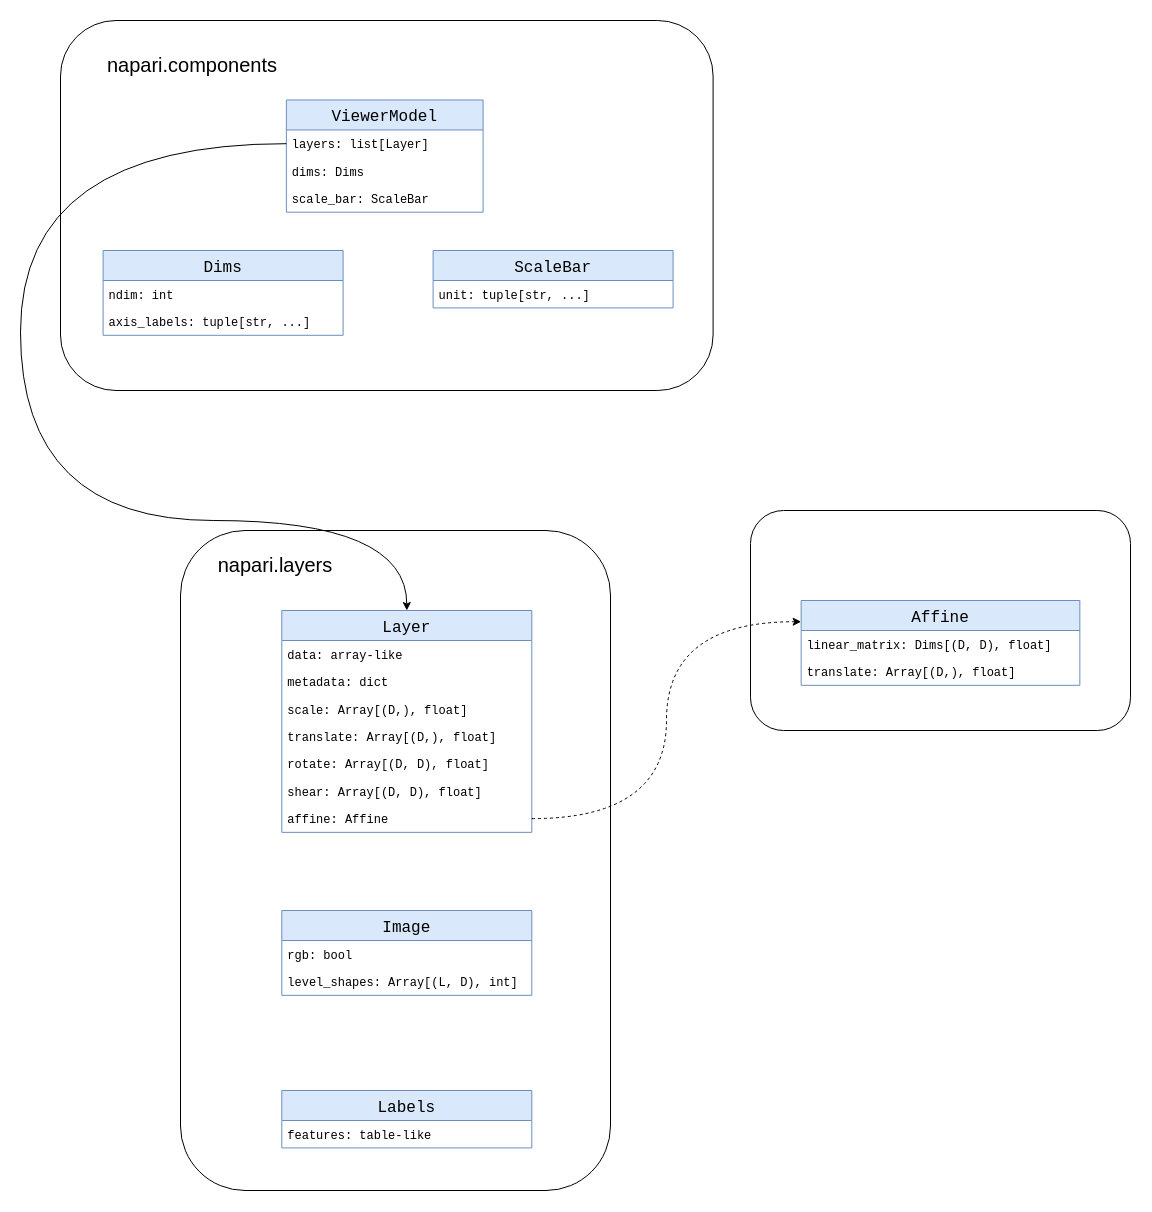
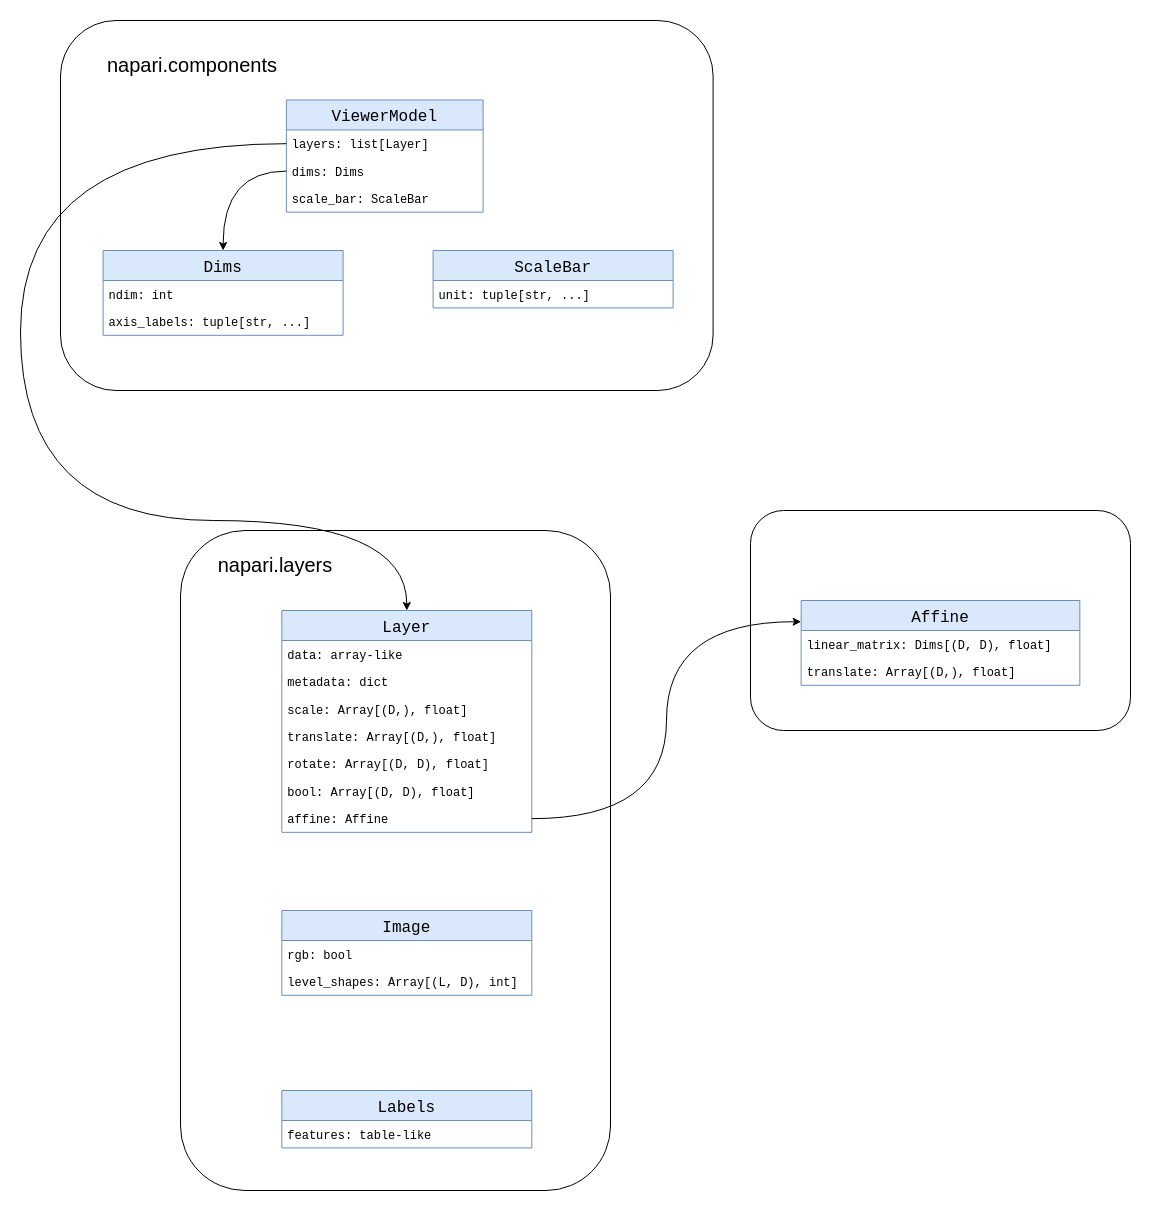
edge "dims: Dims" -> "Dims": added
edge "affine: Affine" -> "Affine": style dashed -> solid
node "shear: Array[(D, D), float]": label "shear: Array[(D, D), float]" -> "bool: Array[(D, D), float]"
